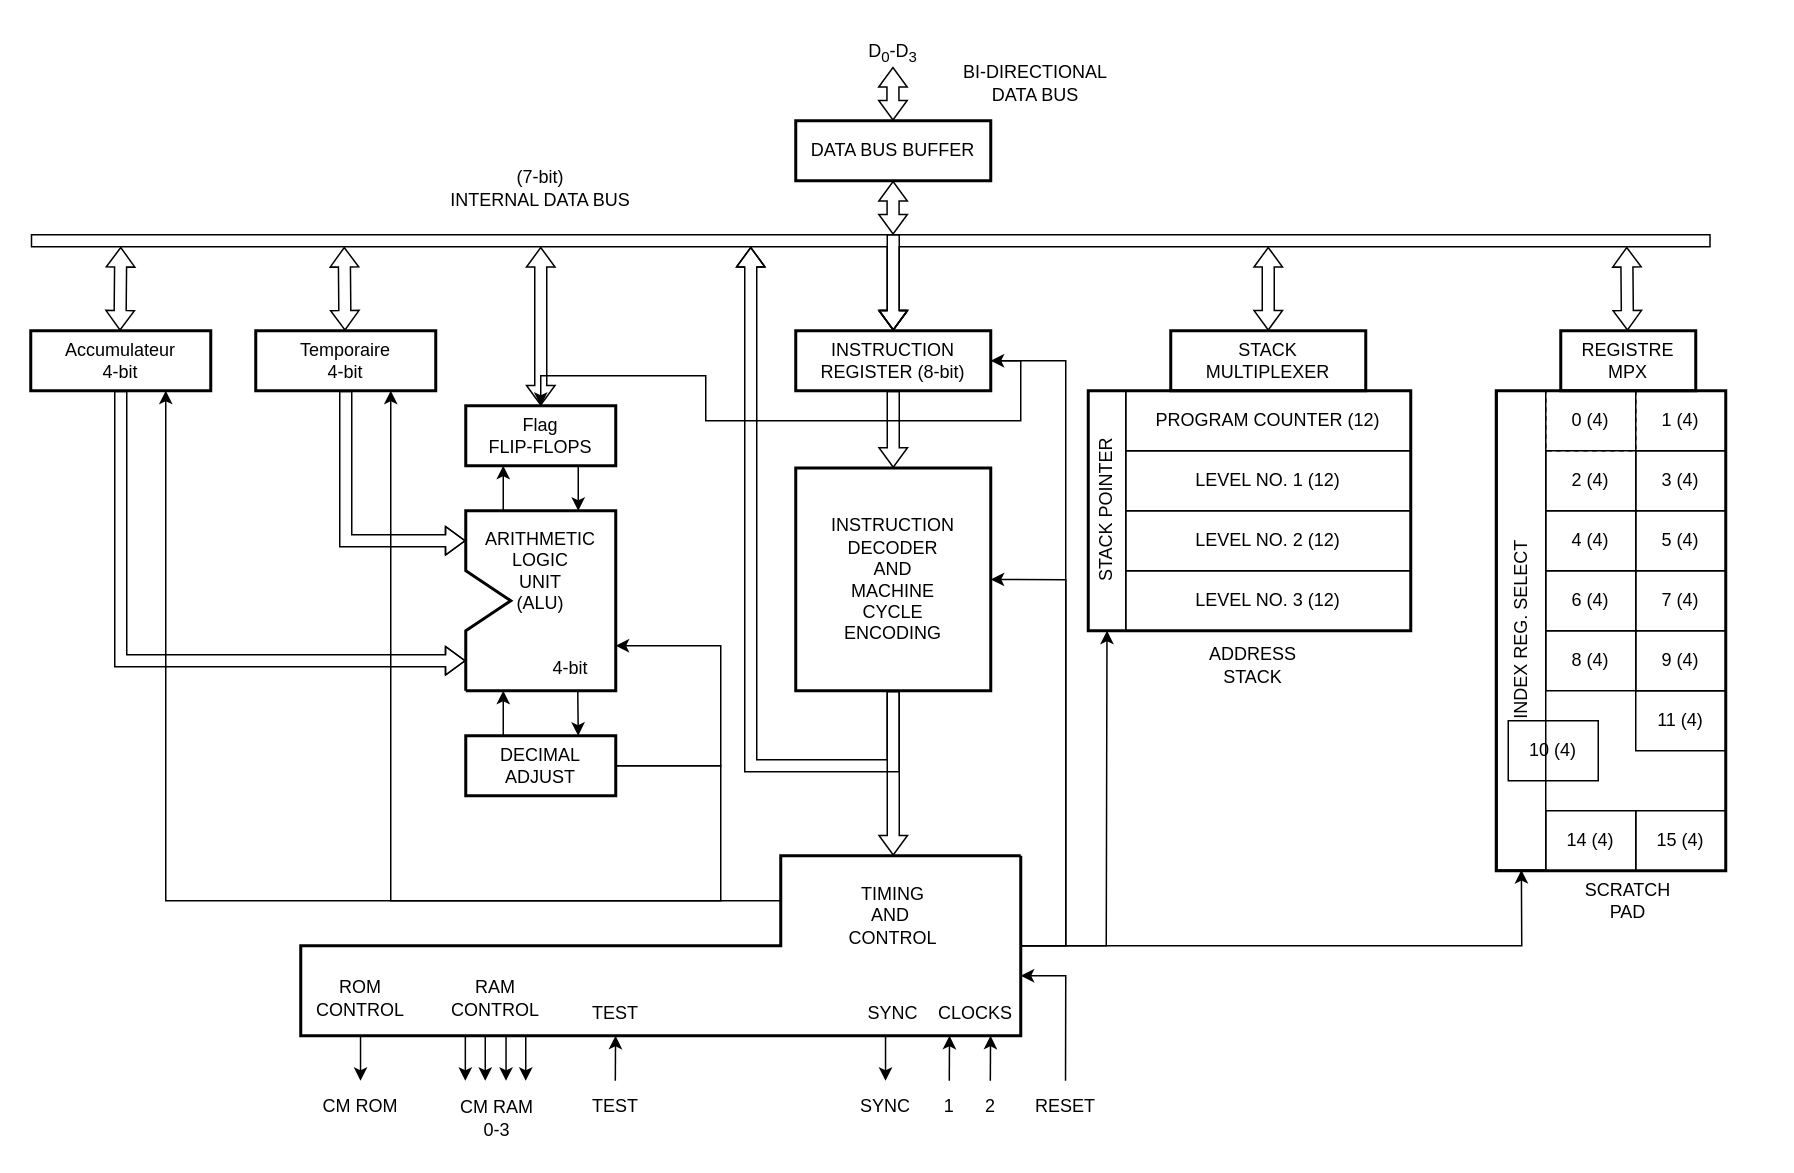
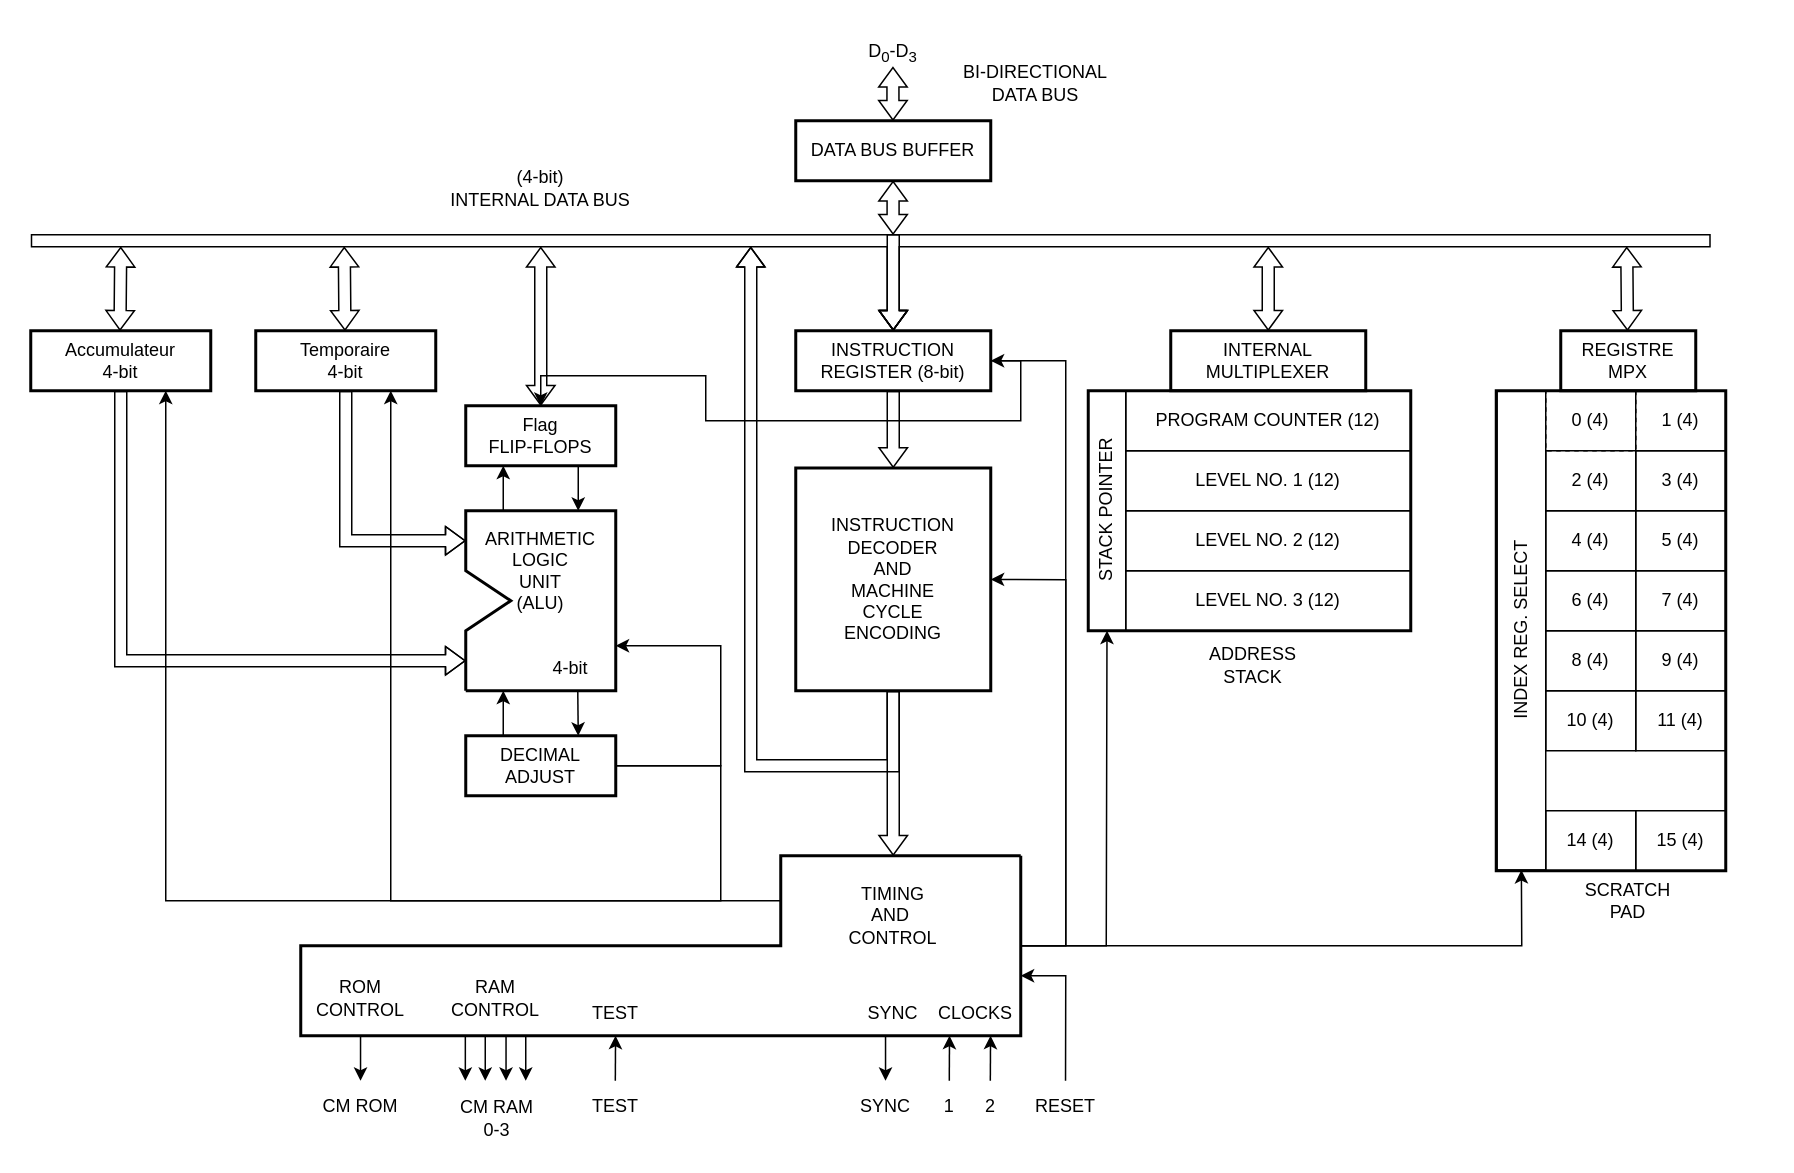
node "(7-bit) INTERNAL DATA BUS": label "(7-bit) INTERNAL DATA BUS" -> "(4-bit) INTERNAL DATA BUS"
node "STACK MULTIPLEXER": label "STACK MULTIPLEXER" -> "INTERNAL MULTIPLEXER"
node "10 (4)": moved (1553, 751) -> (1591, 721)
